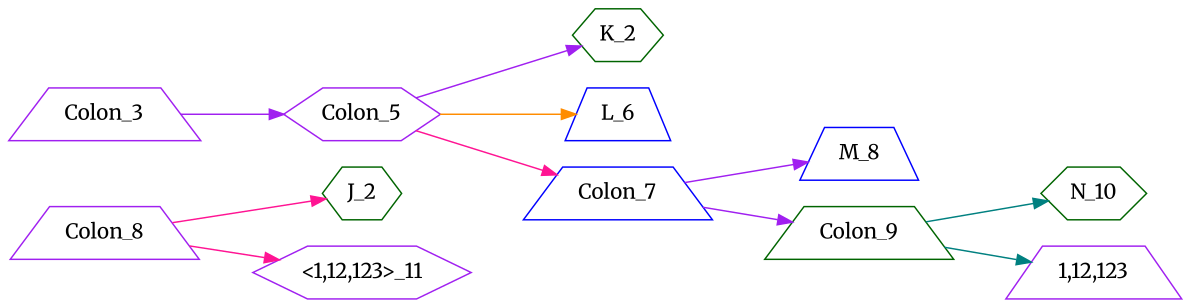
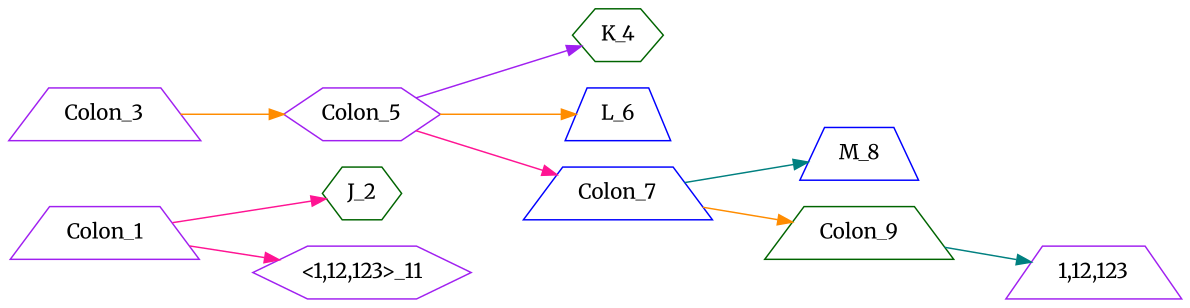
node "K_2": label "K_2" -> "K_4"
edge "Colon_3" -> "Colon_5": color purple -> darkorange
edge "Colon_7" -> "M_8": color purple -> teal
node "N_10": removed
edge "Colon_7" -> "Colon_9": color purple -> darkorange
node "Colon_8": label "Colon_8" -> "Colon_1"
